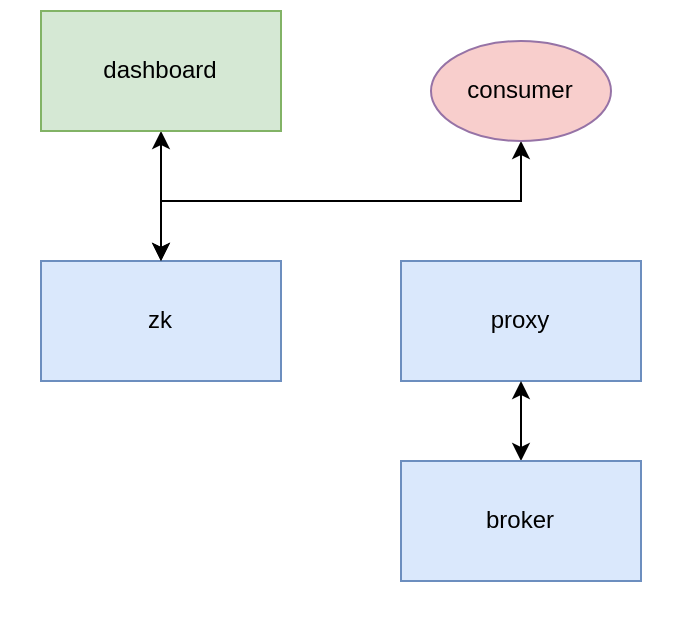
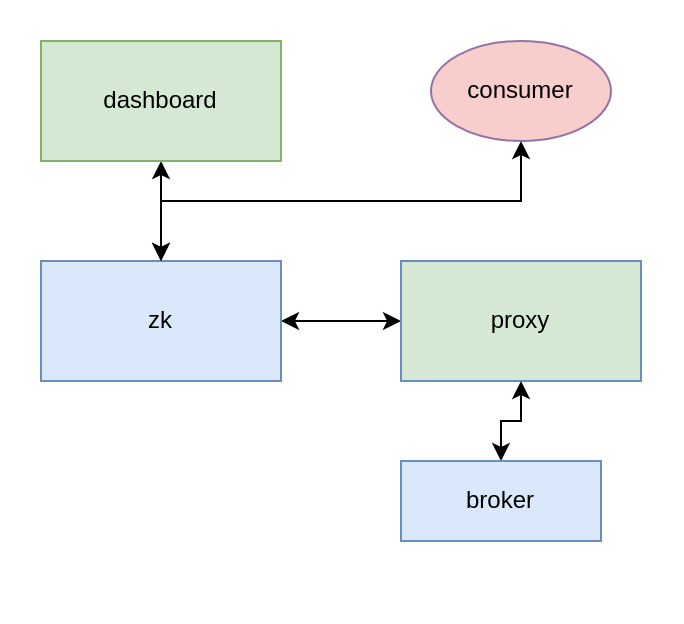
node "dashboard": moved (161, 71) -> (161, 101)
edge "zk" -- "proxy": added
node "proxy": fillcolor #dae8fc -> #d5e8d4
node "broker": size 240x120 -> 200x80
